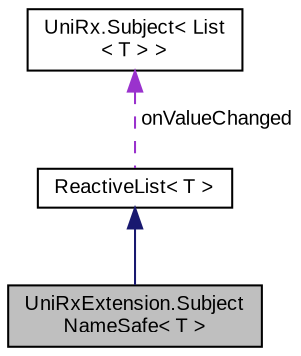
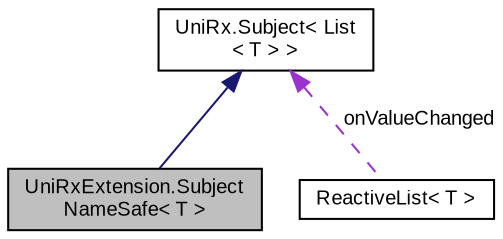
edge "UniRxExtension.Subject NameSafe< T >" -> "ReactiveList< T >": now "UniRxExtension.Subject NameSafe< T >" -> "UniRx.Subject< List < T > >"
